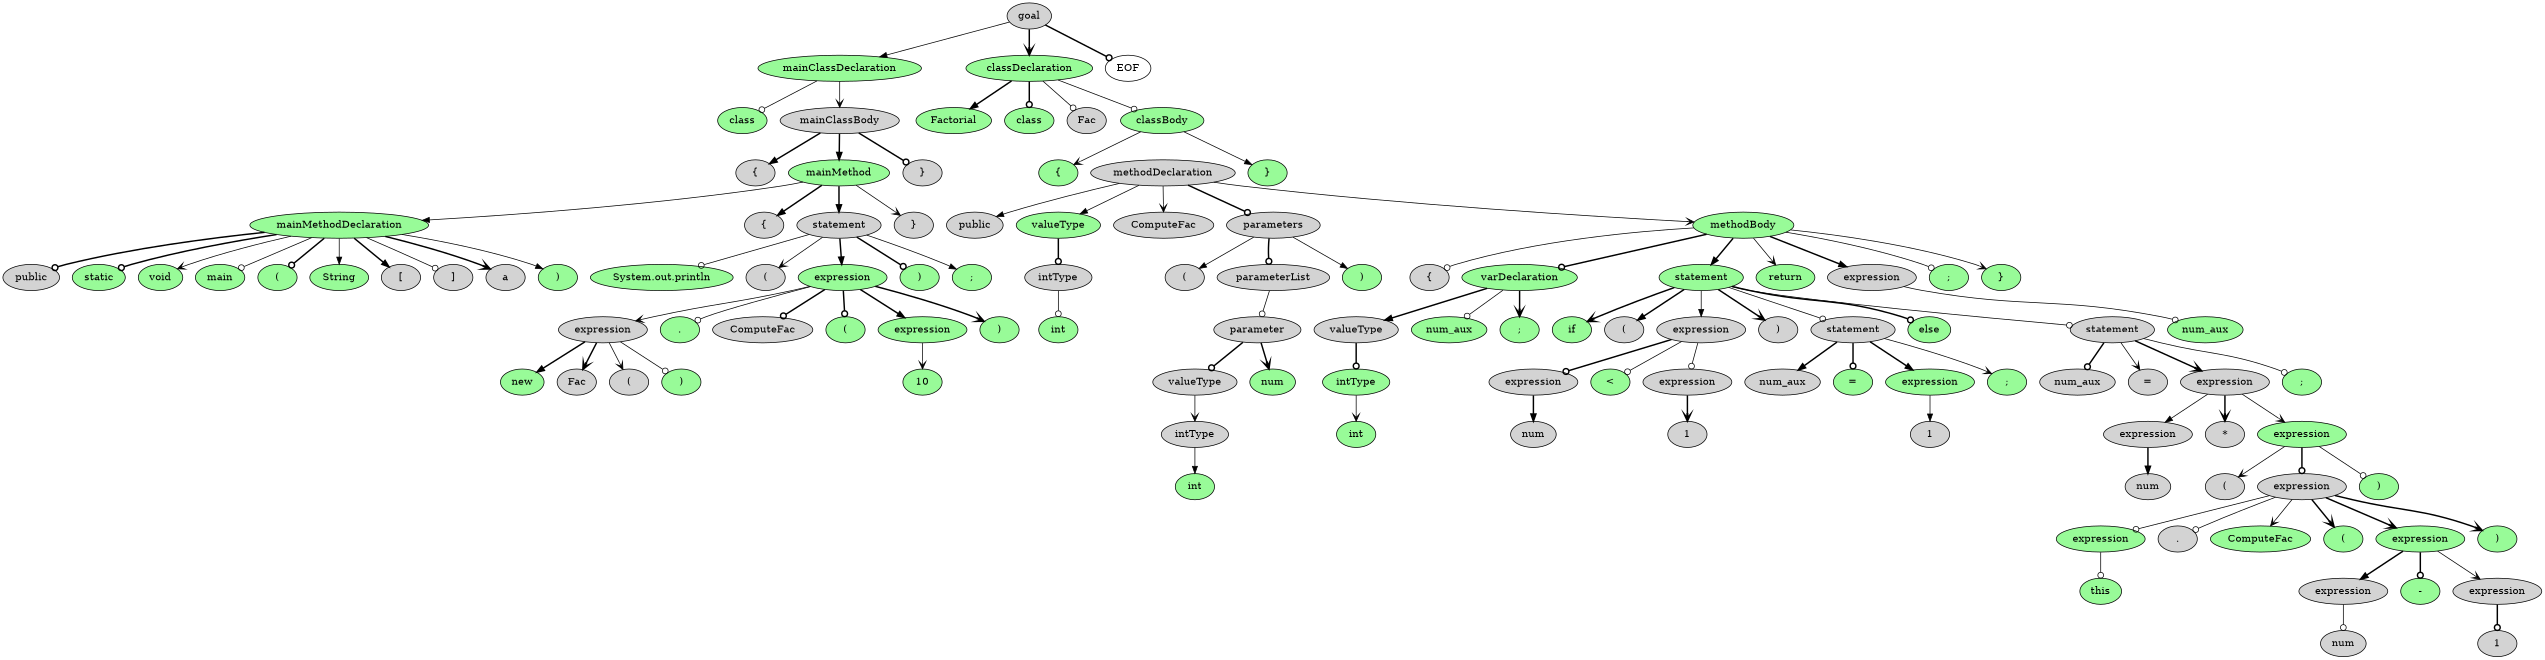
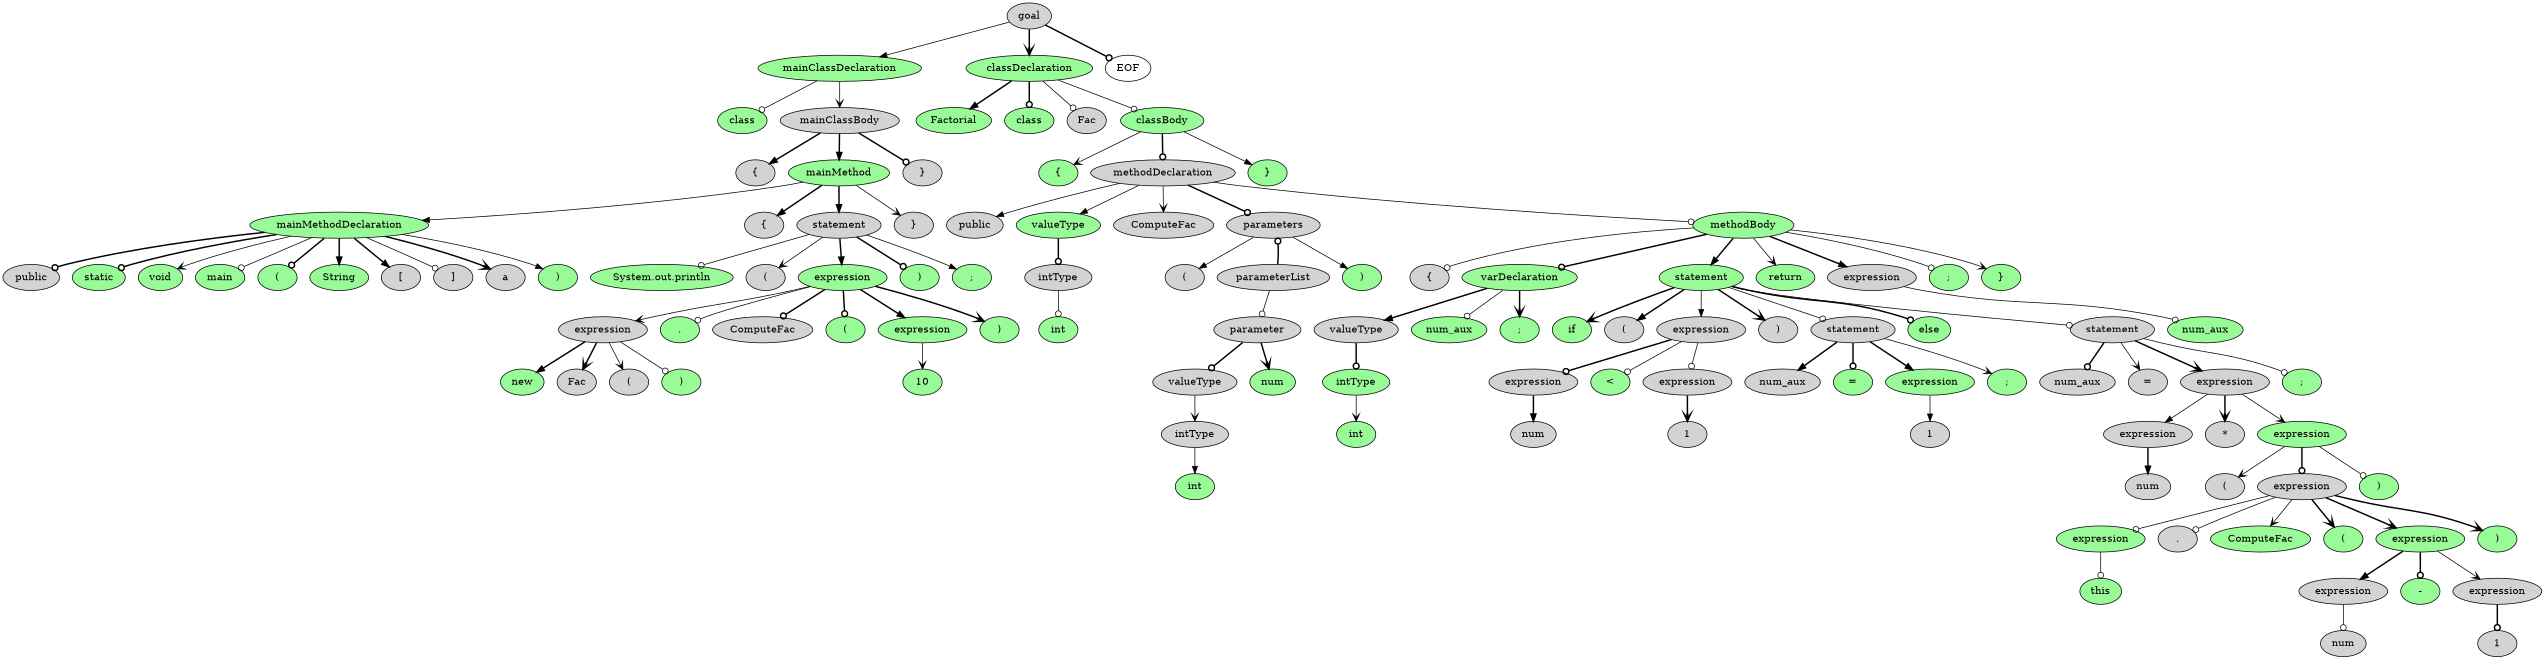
edge "classBody" -> "methodDeclaration": added
edge "methodDeclaration" -> "methodBody": arrowhead vee -> odot
edge "mainMethodDeclaration" -> "String": style solid -> bold
edge "parameters" -> "parameterList": reversed
